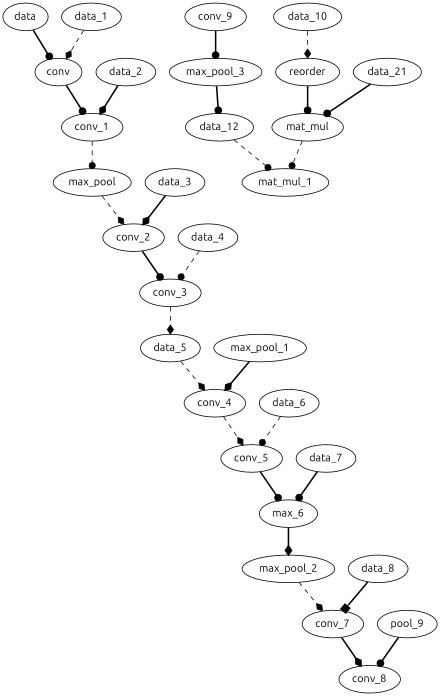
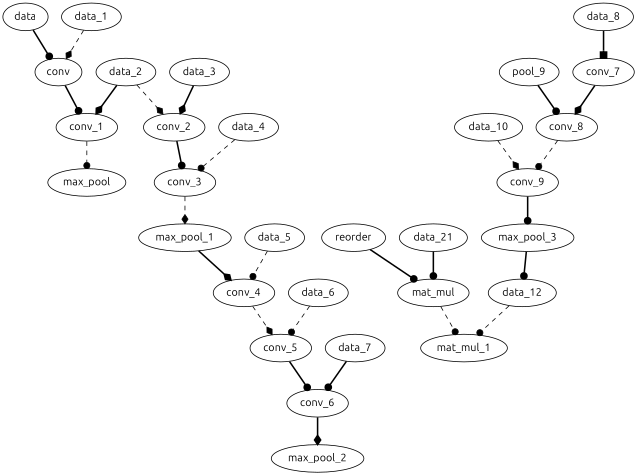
edge "data_10" -> "reorder": now "data_10" -> "conv_9"
edge "conv_8" -> "conv_9": added
edge "max_pool" -> "conv_2": now "data_2" -> "conv_2"
edge "conv_3" -> "data_5": now "conv_3" -> "max_pool_1"
edge "data_5" -> "conv_4": arrowhead diamond -> dot
node "max_6": label "max_6" -> "conv_6"
edge "max_pool_2" -> "conv_7": removed
